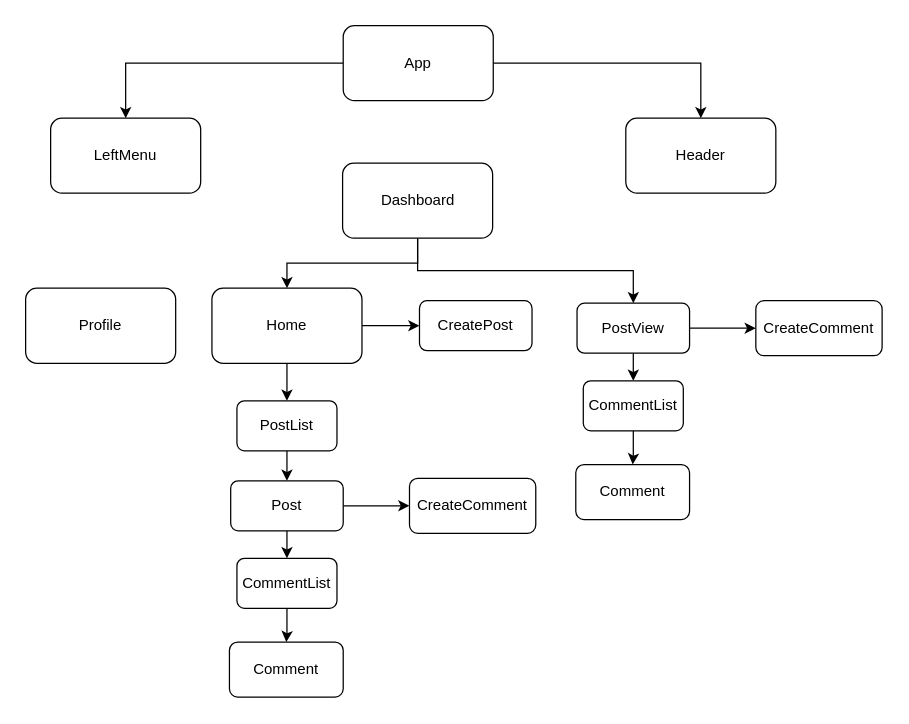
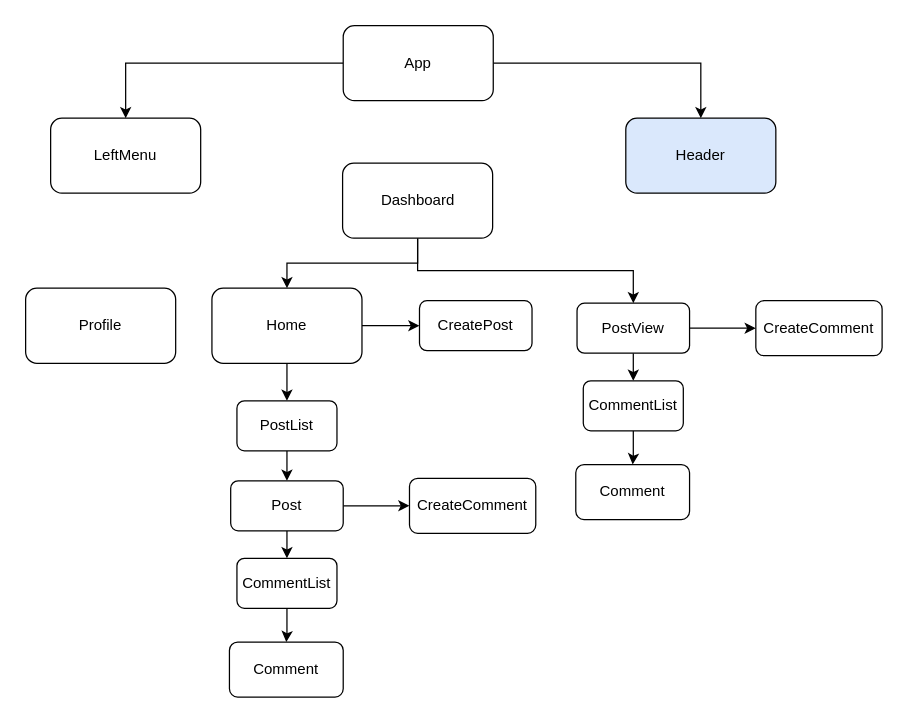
node "Header": fillcolor #ffffff -> #dae8fc
